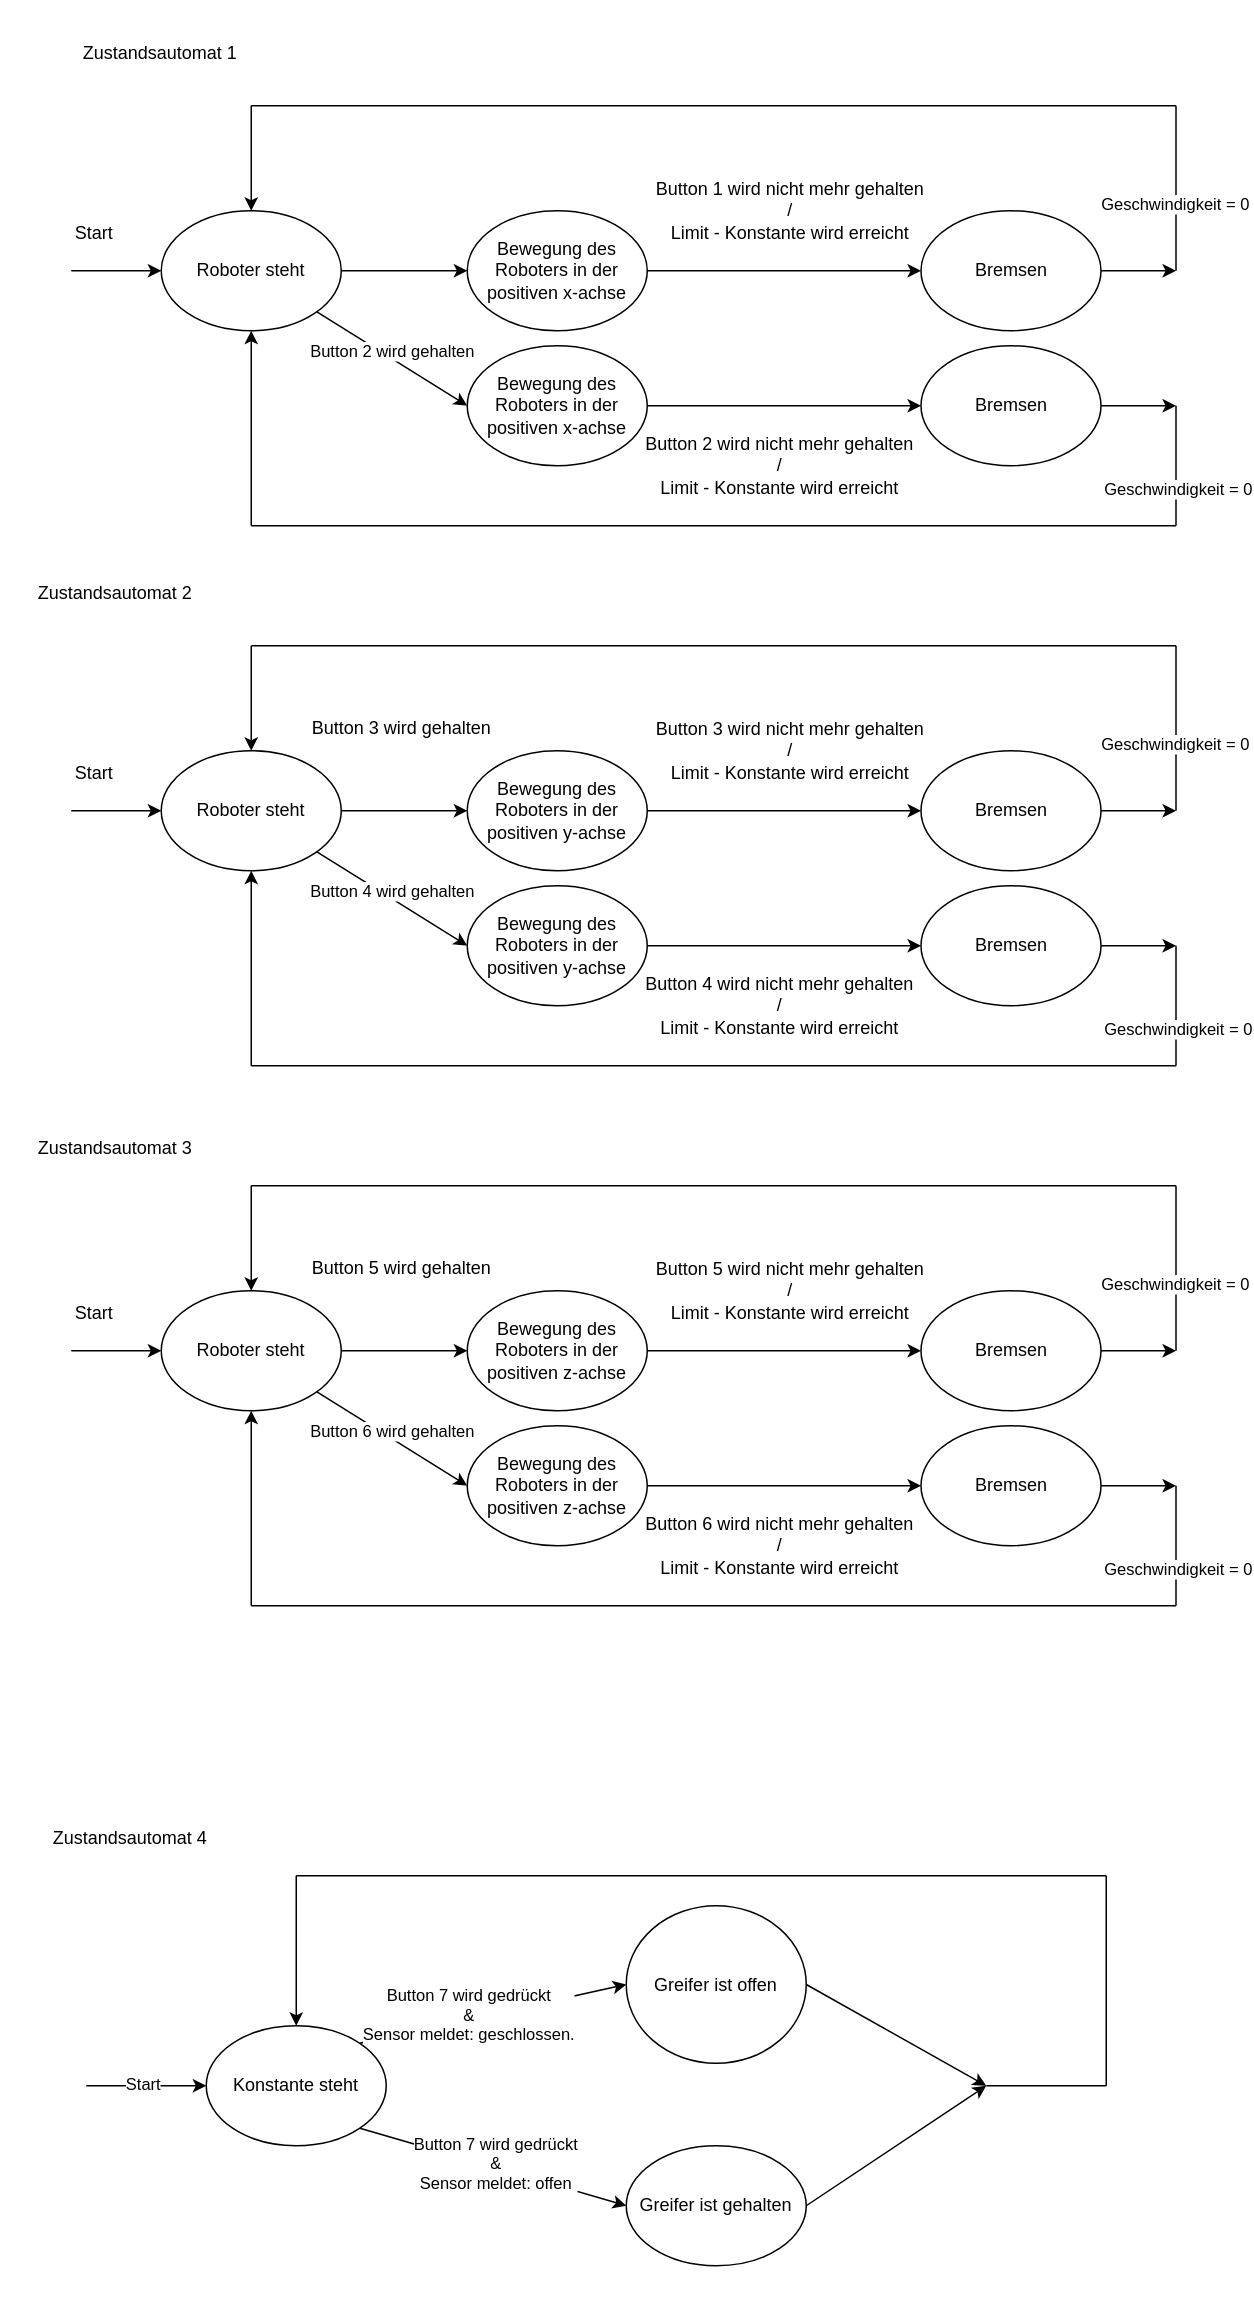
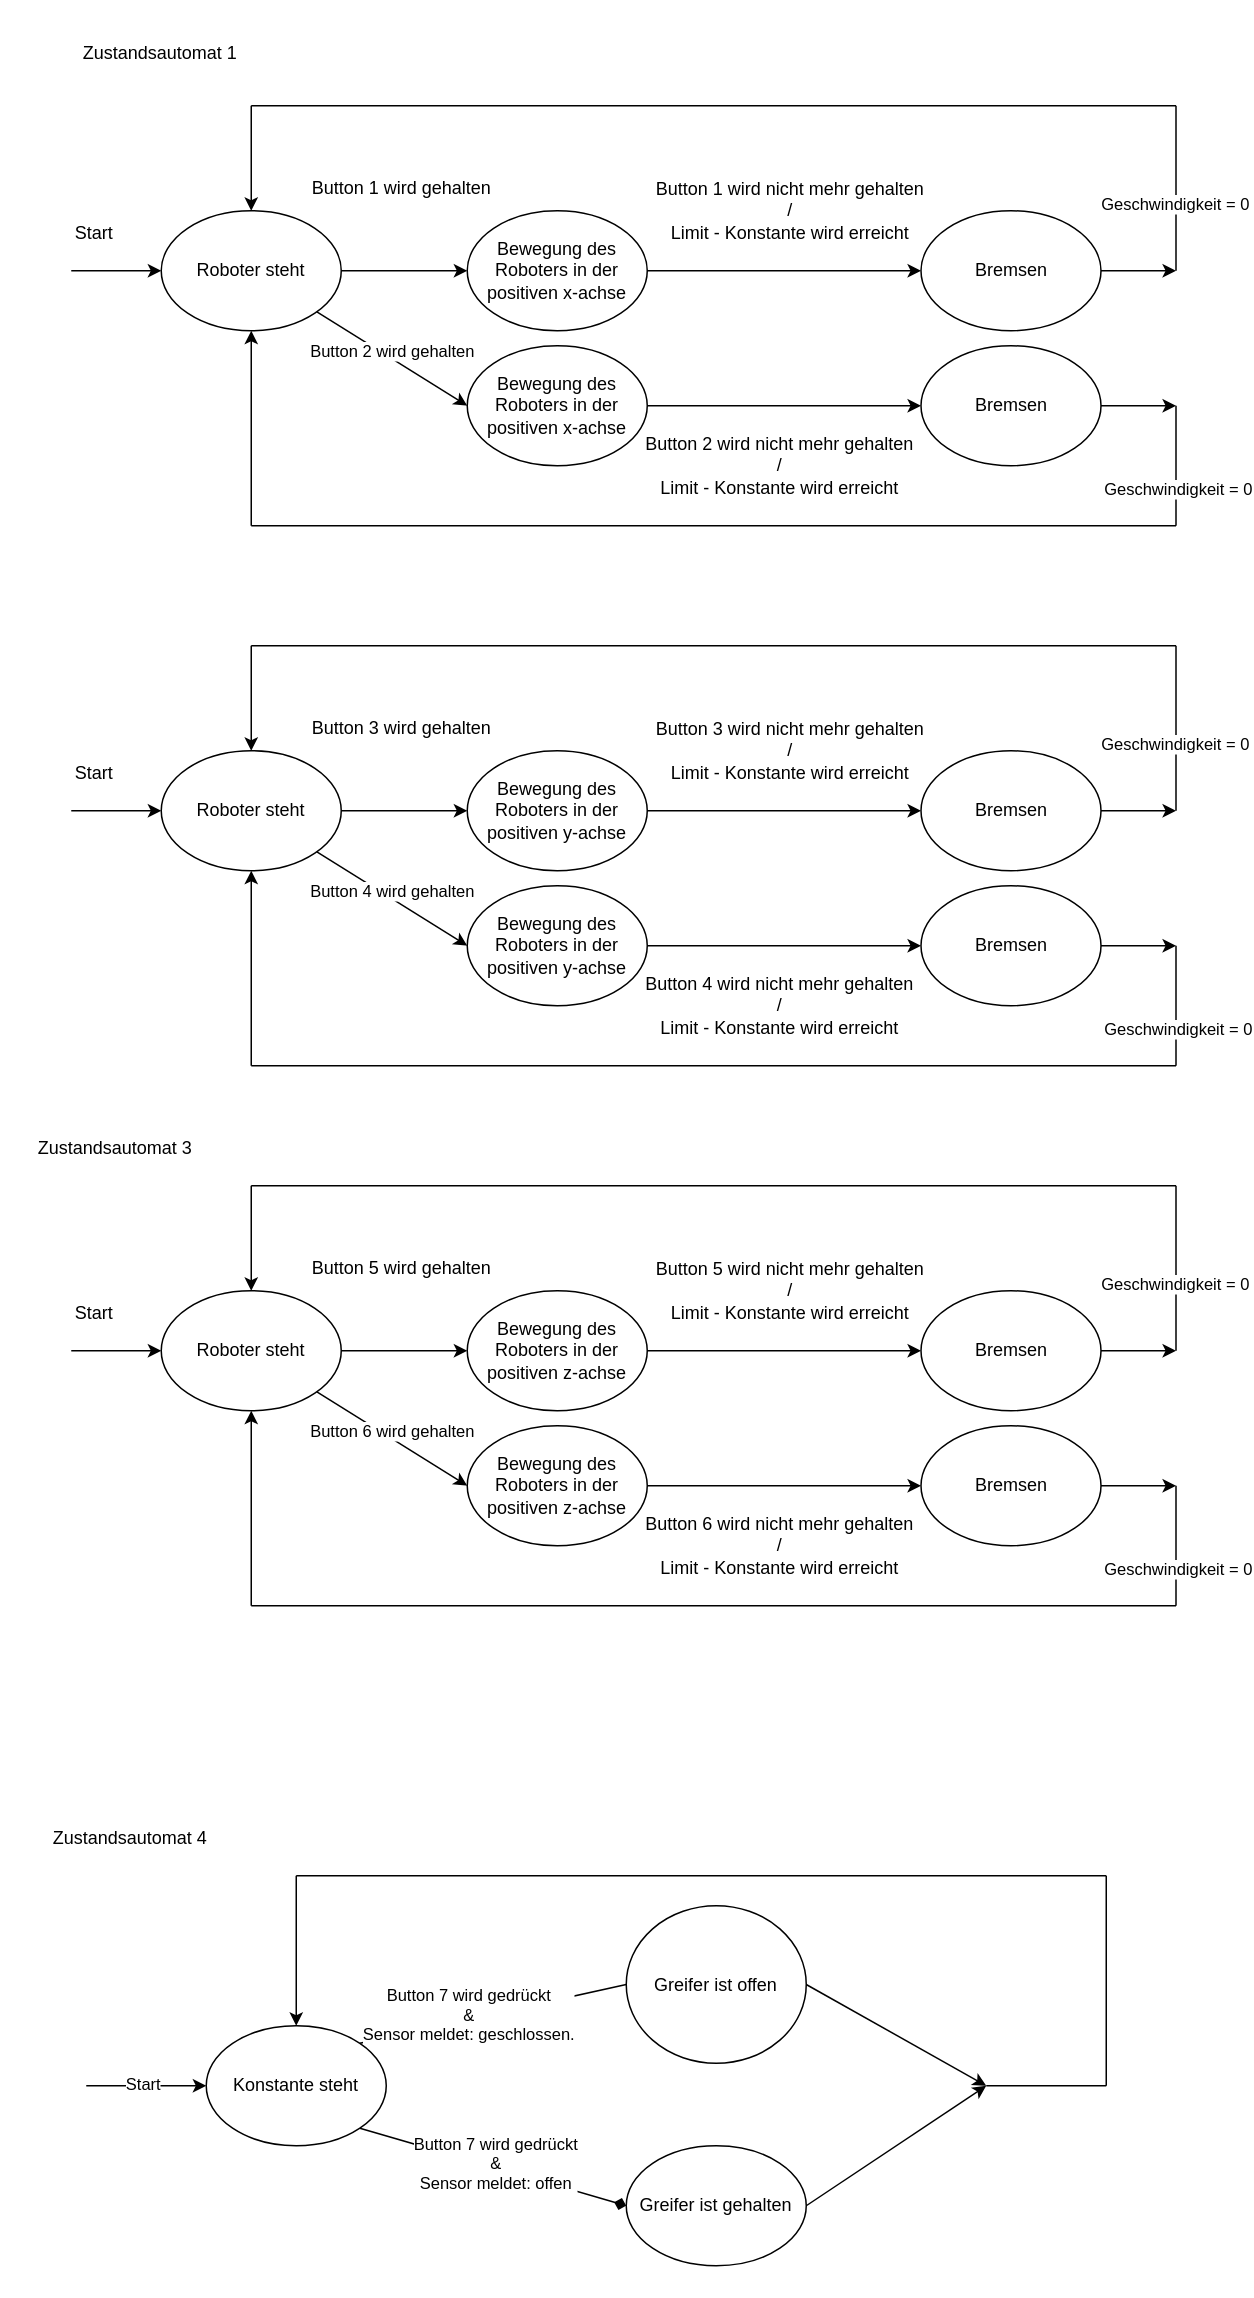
node "Button 1 wird gehalten": added
node "Zustandsautomat 2": removed
edge "Konstante steht" -> "Greifer ist offen": arrowhead classic -> none
edge "Konstante steht" -> "Greifer ist gehalten": arrowhead classic -> diamond
